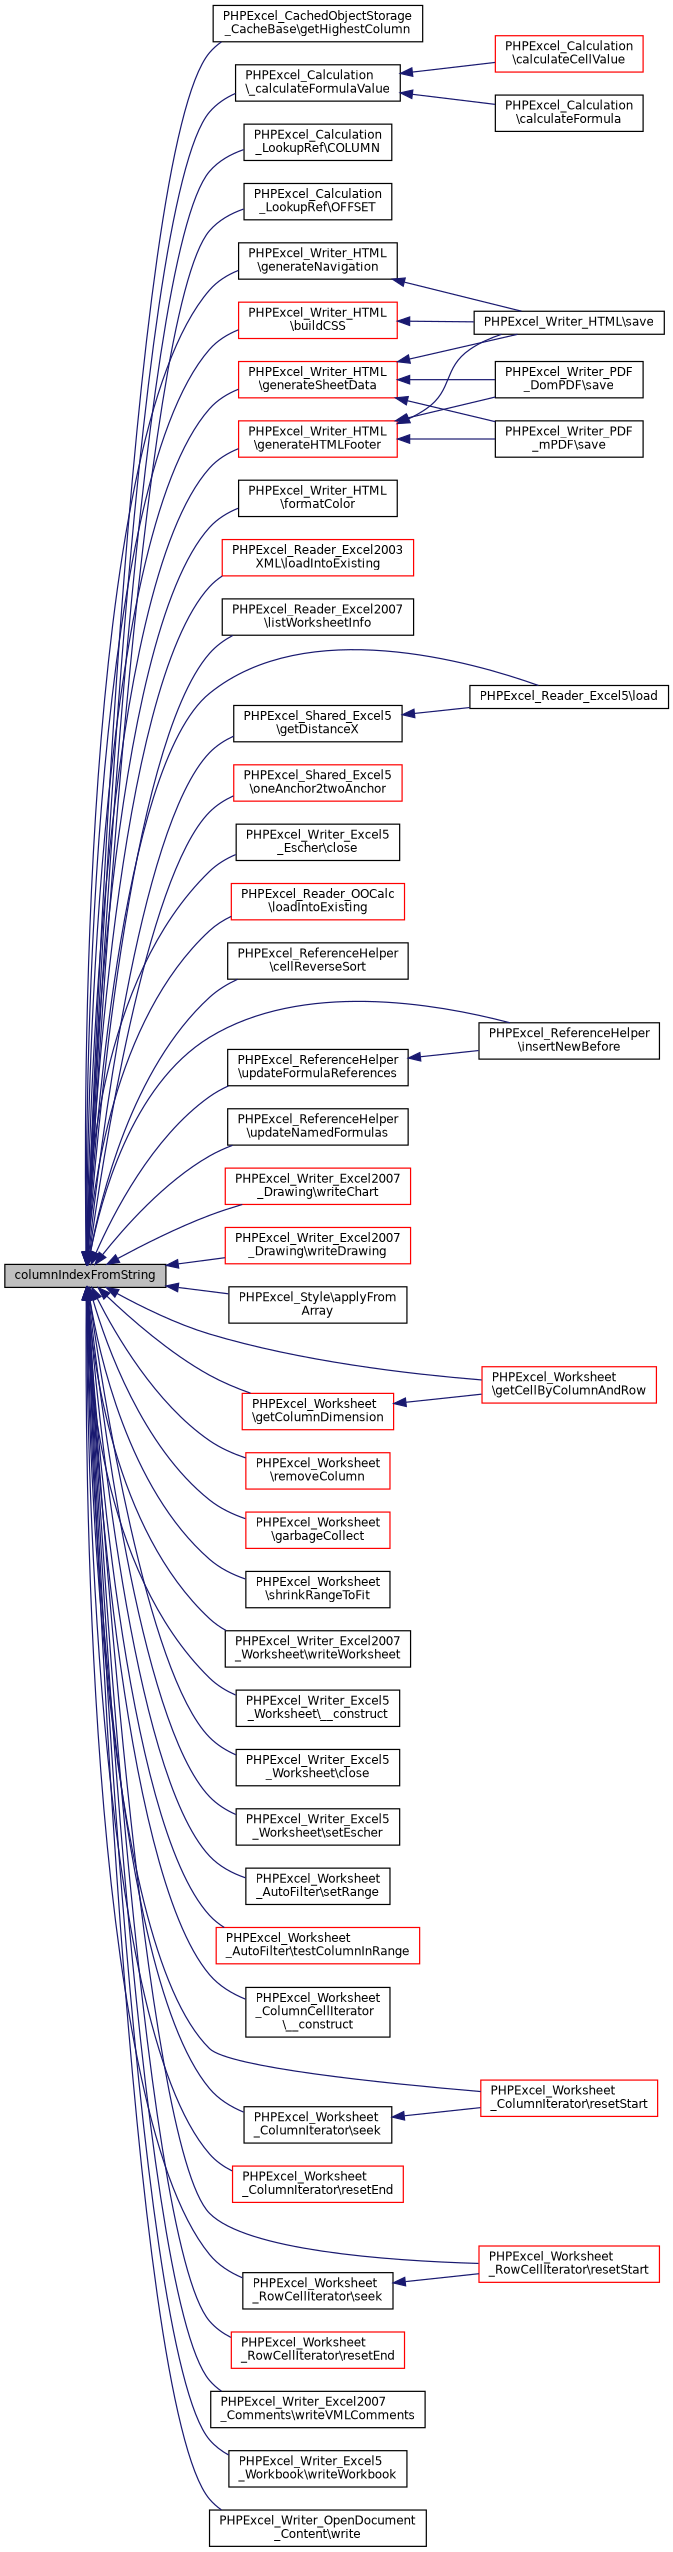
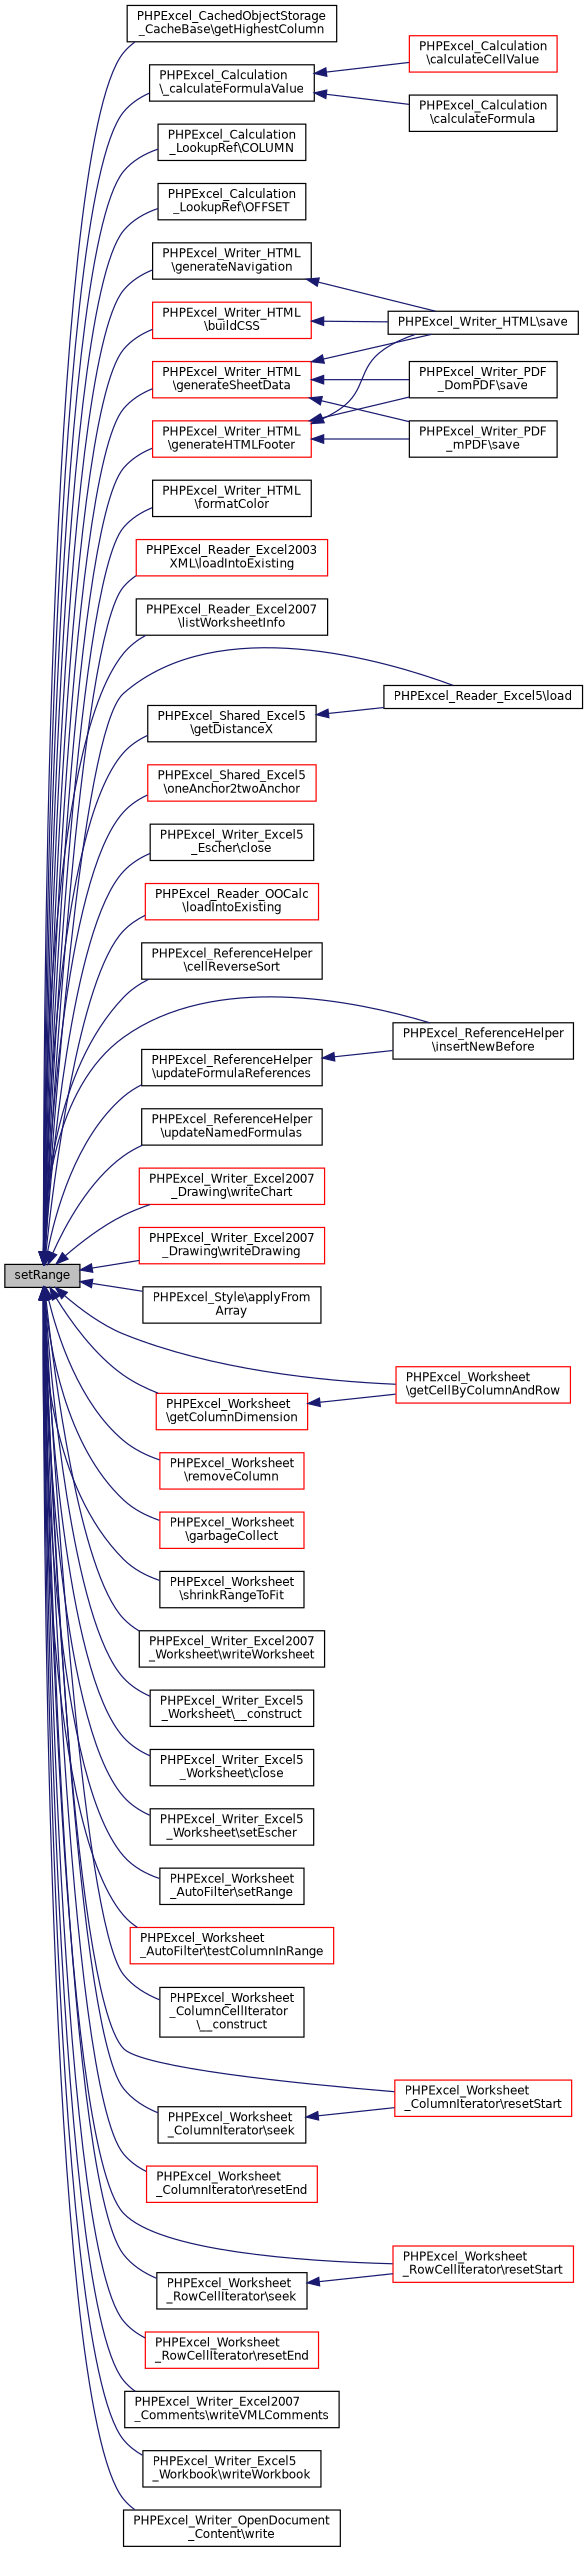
node "columnIndexFromString": label "columnIndexFromString" -> "setRange"
